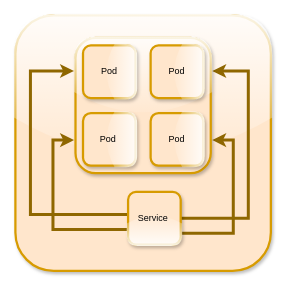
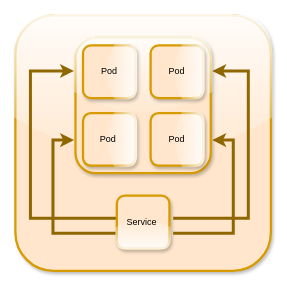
node "Service": moved (154, 218) -> (143, 222)
